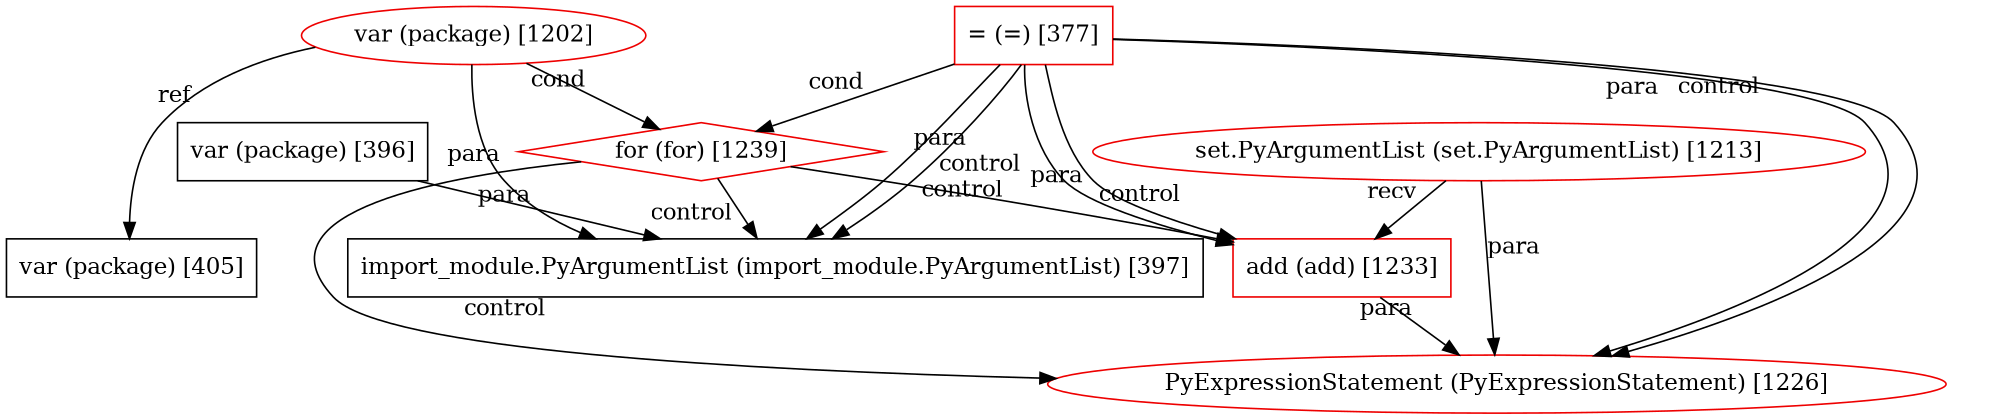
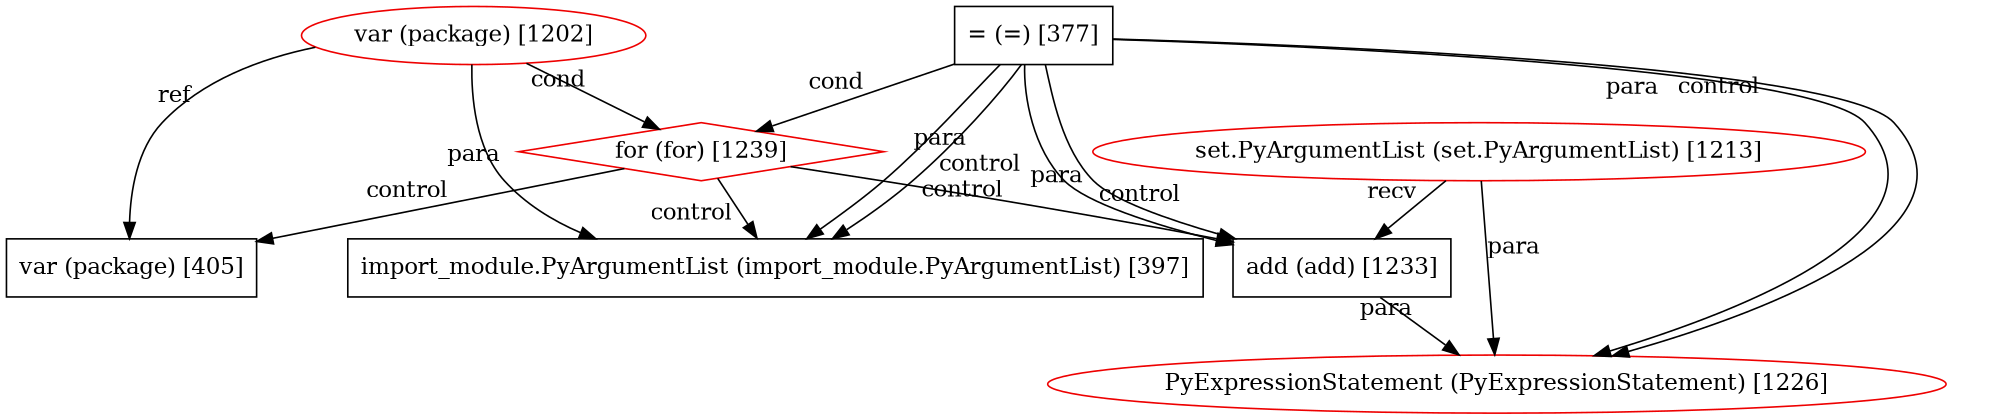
node "= (=) [377]": color red2 -> null
node "var (package) [396]": removed
node "add (add) [1233]": color red2 -> null
edge "for (for) [1239]" -> "PyExpressionStatement (PyExpressionStatement) [1226]": now "for (for) [1239]" -> "var (package) [405]"
